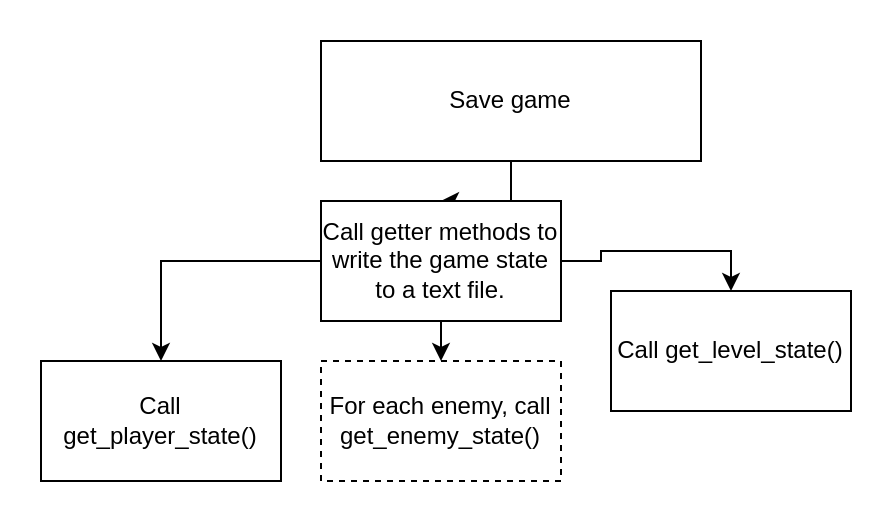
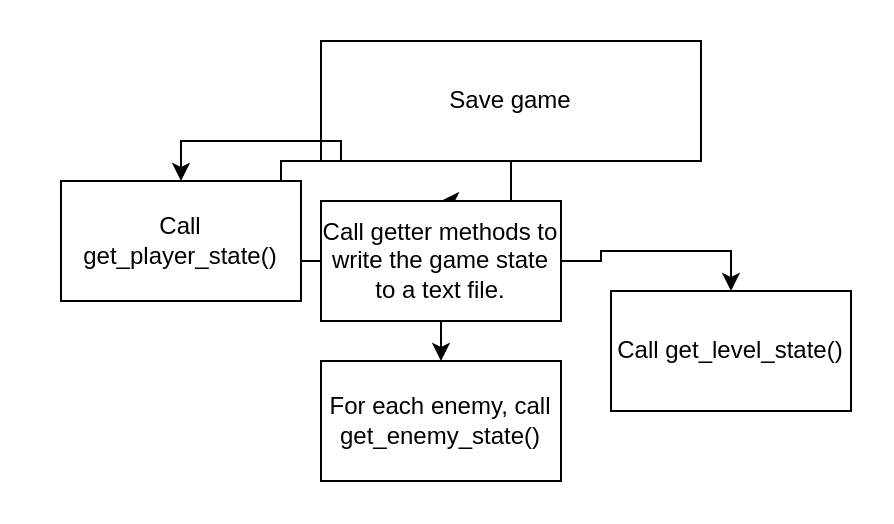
node "Call get_player_state()": moved (161, 421) -> (181, 241)
node "For each enemy, call get_enemy_state()": style dashed -> solid
